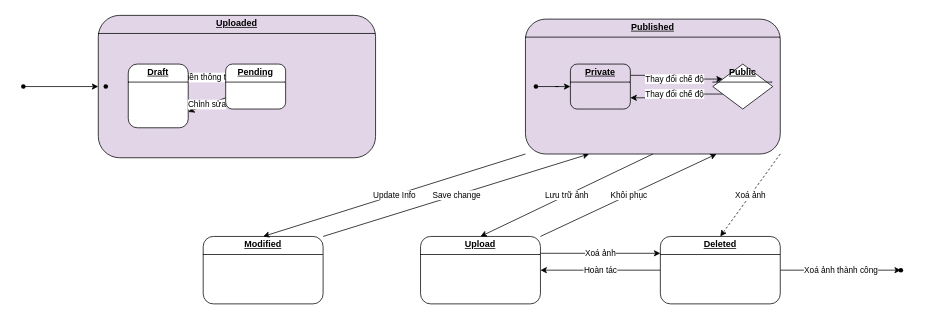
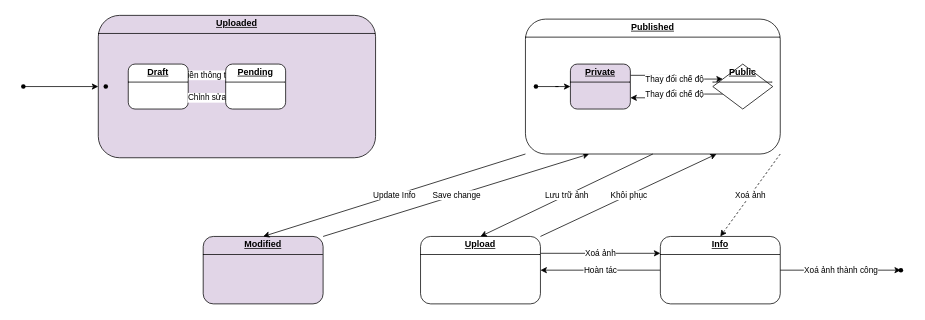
node "Published": fillcolor #e1d5e7 -> #ffffff
node "Draft": size 60x64 -> 60x45
node "Deleted": label "Deleted" -> "Info"
node "Modified": fillcolor #ffffff -> #e1d5e7
